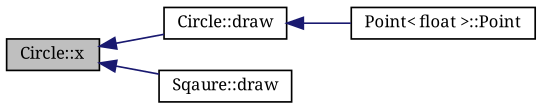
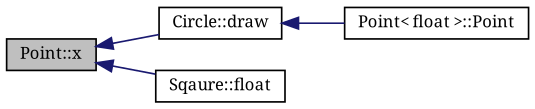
node "Circle::x": label "Circle::x" -> "Point::x"
node "Sqaure::draw": label "Sqaure::draw" -> "Sqaure::float"
